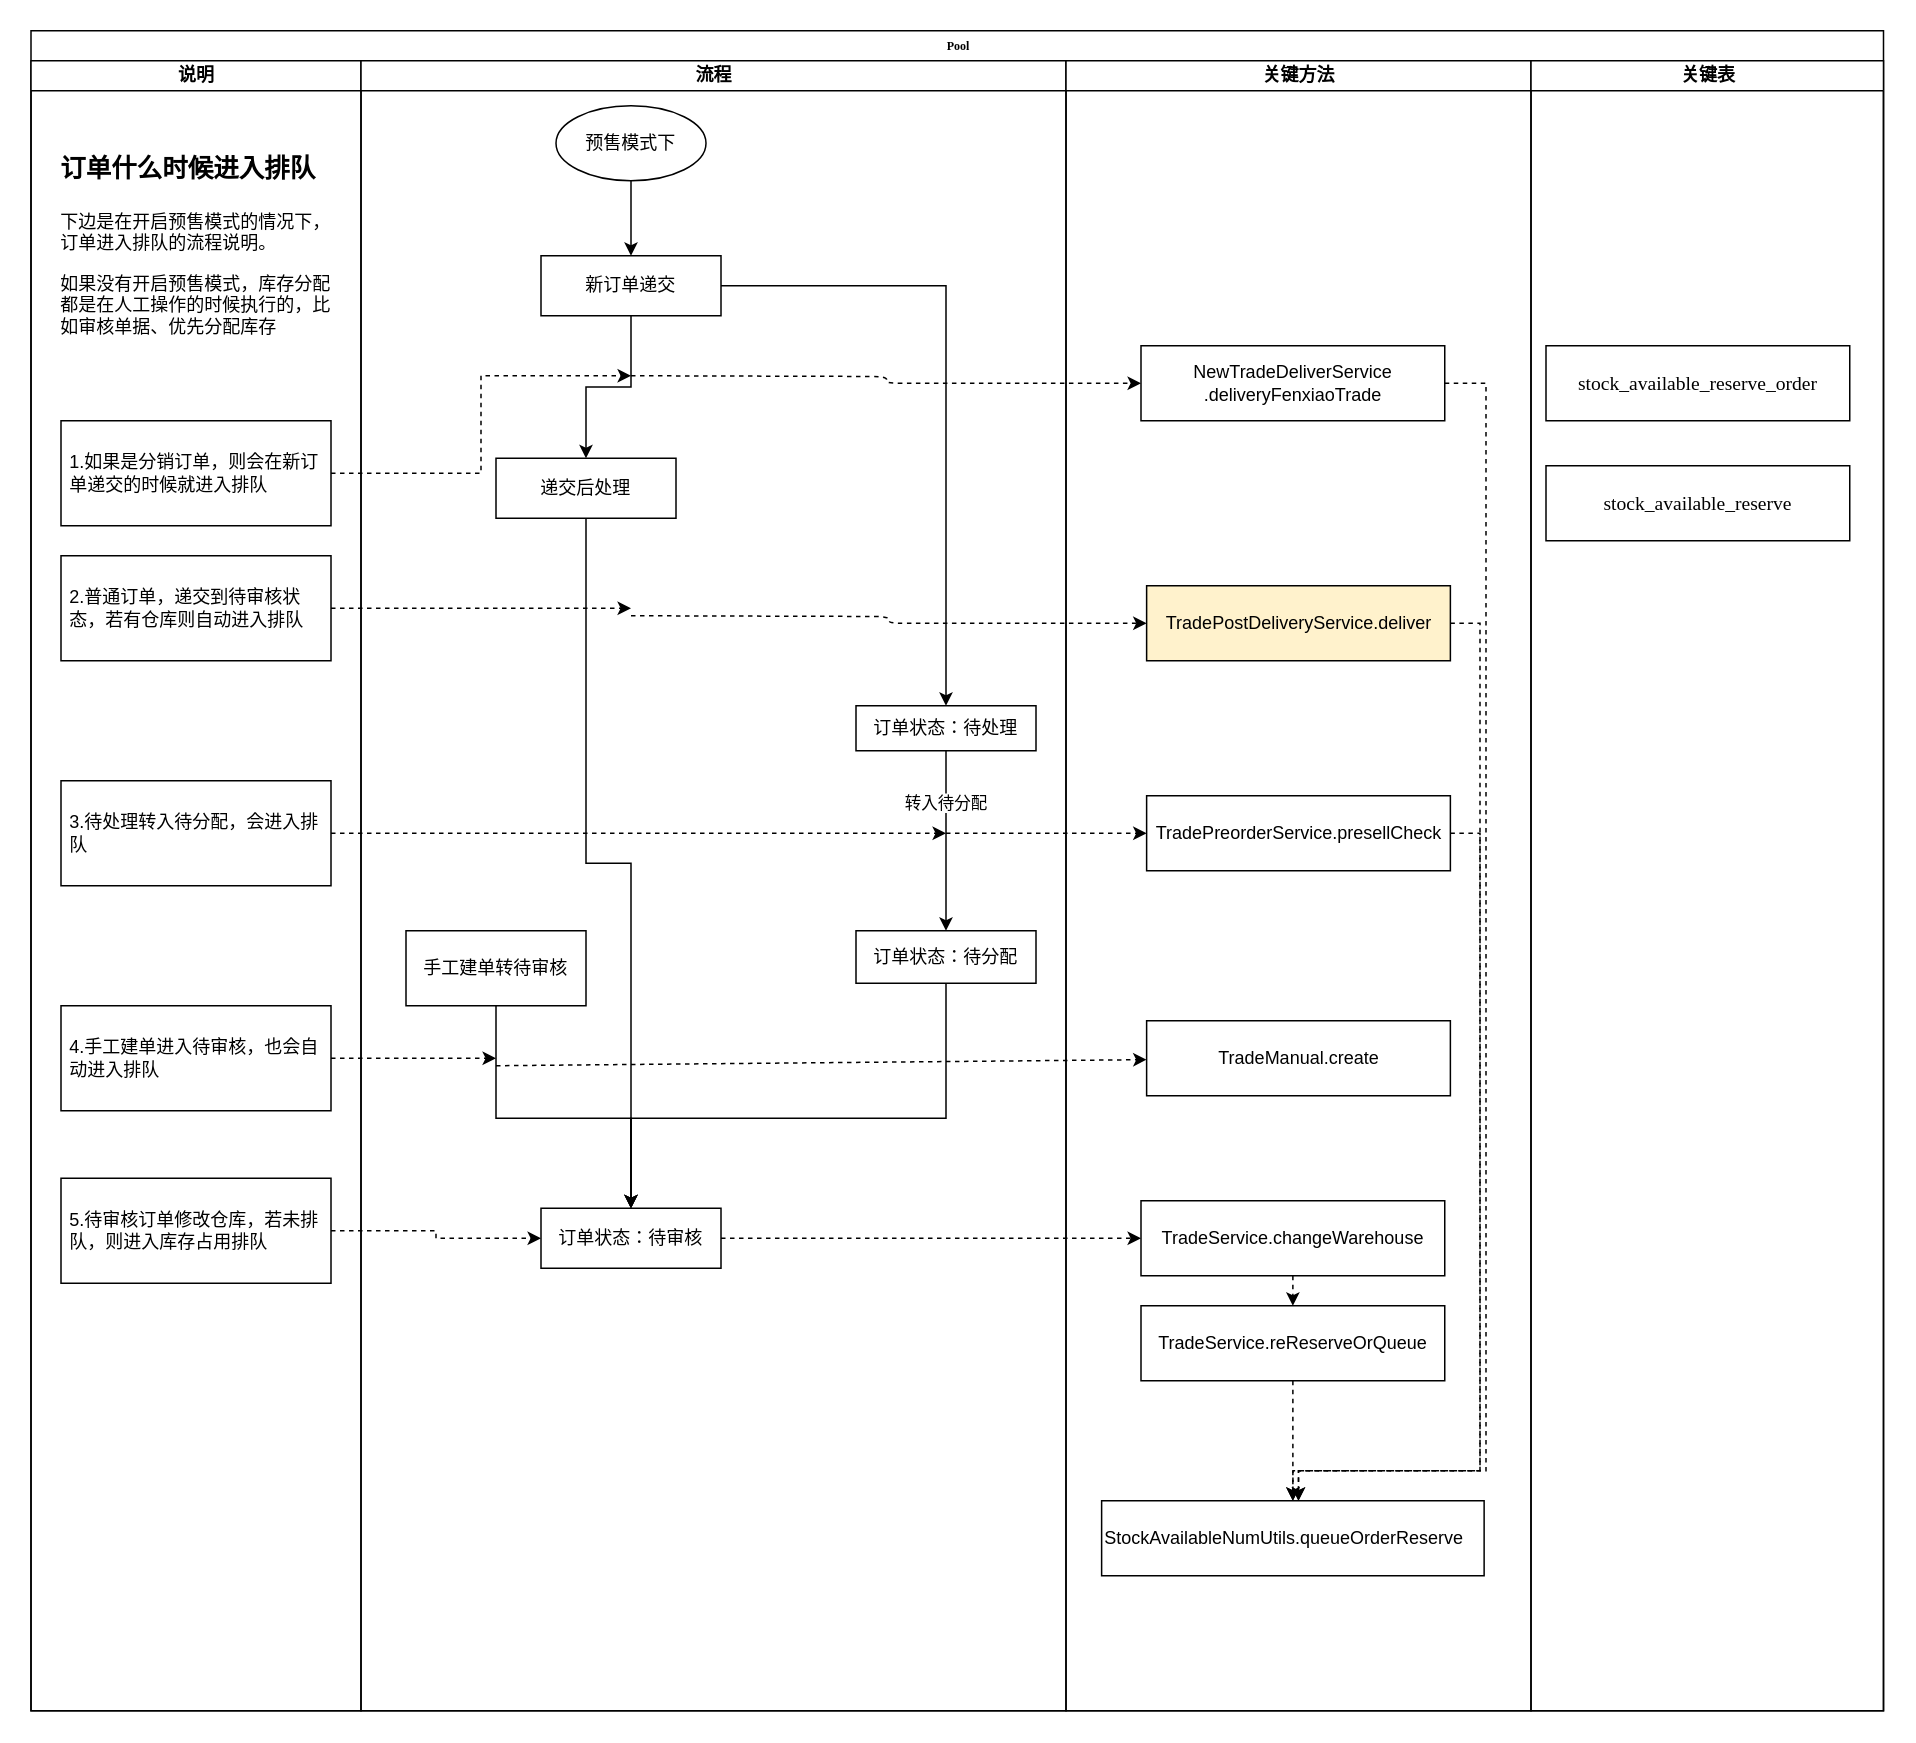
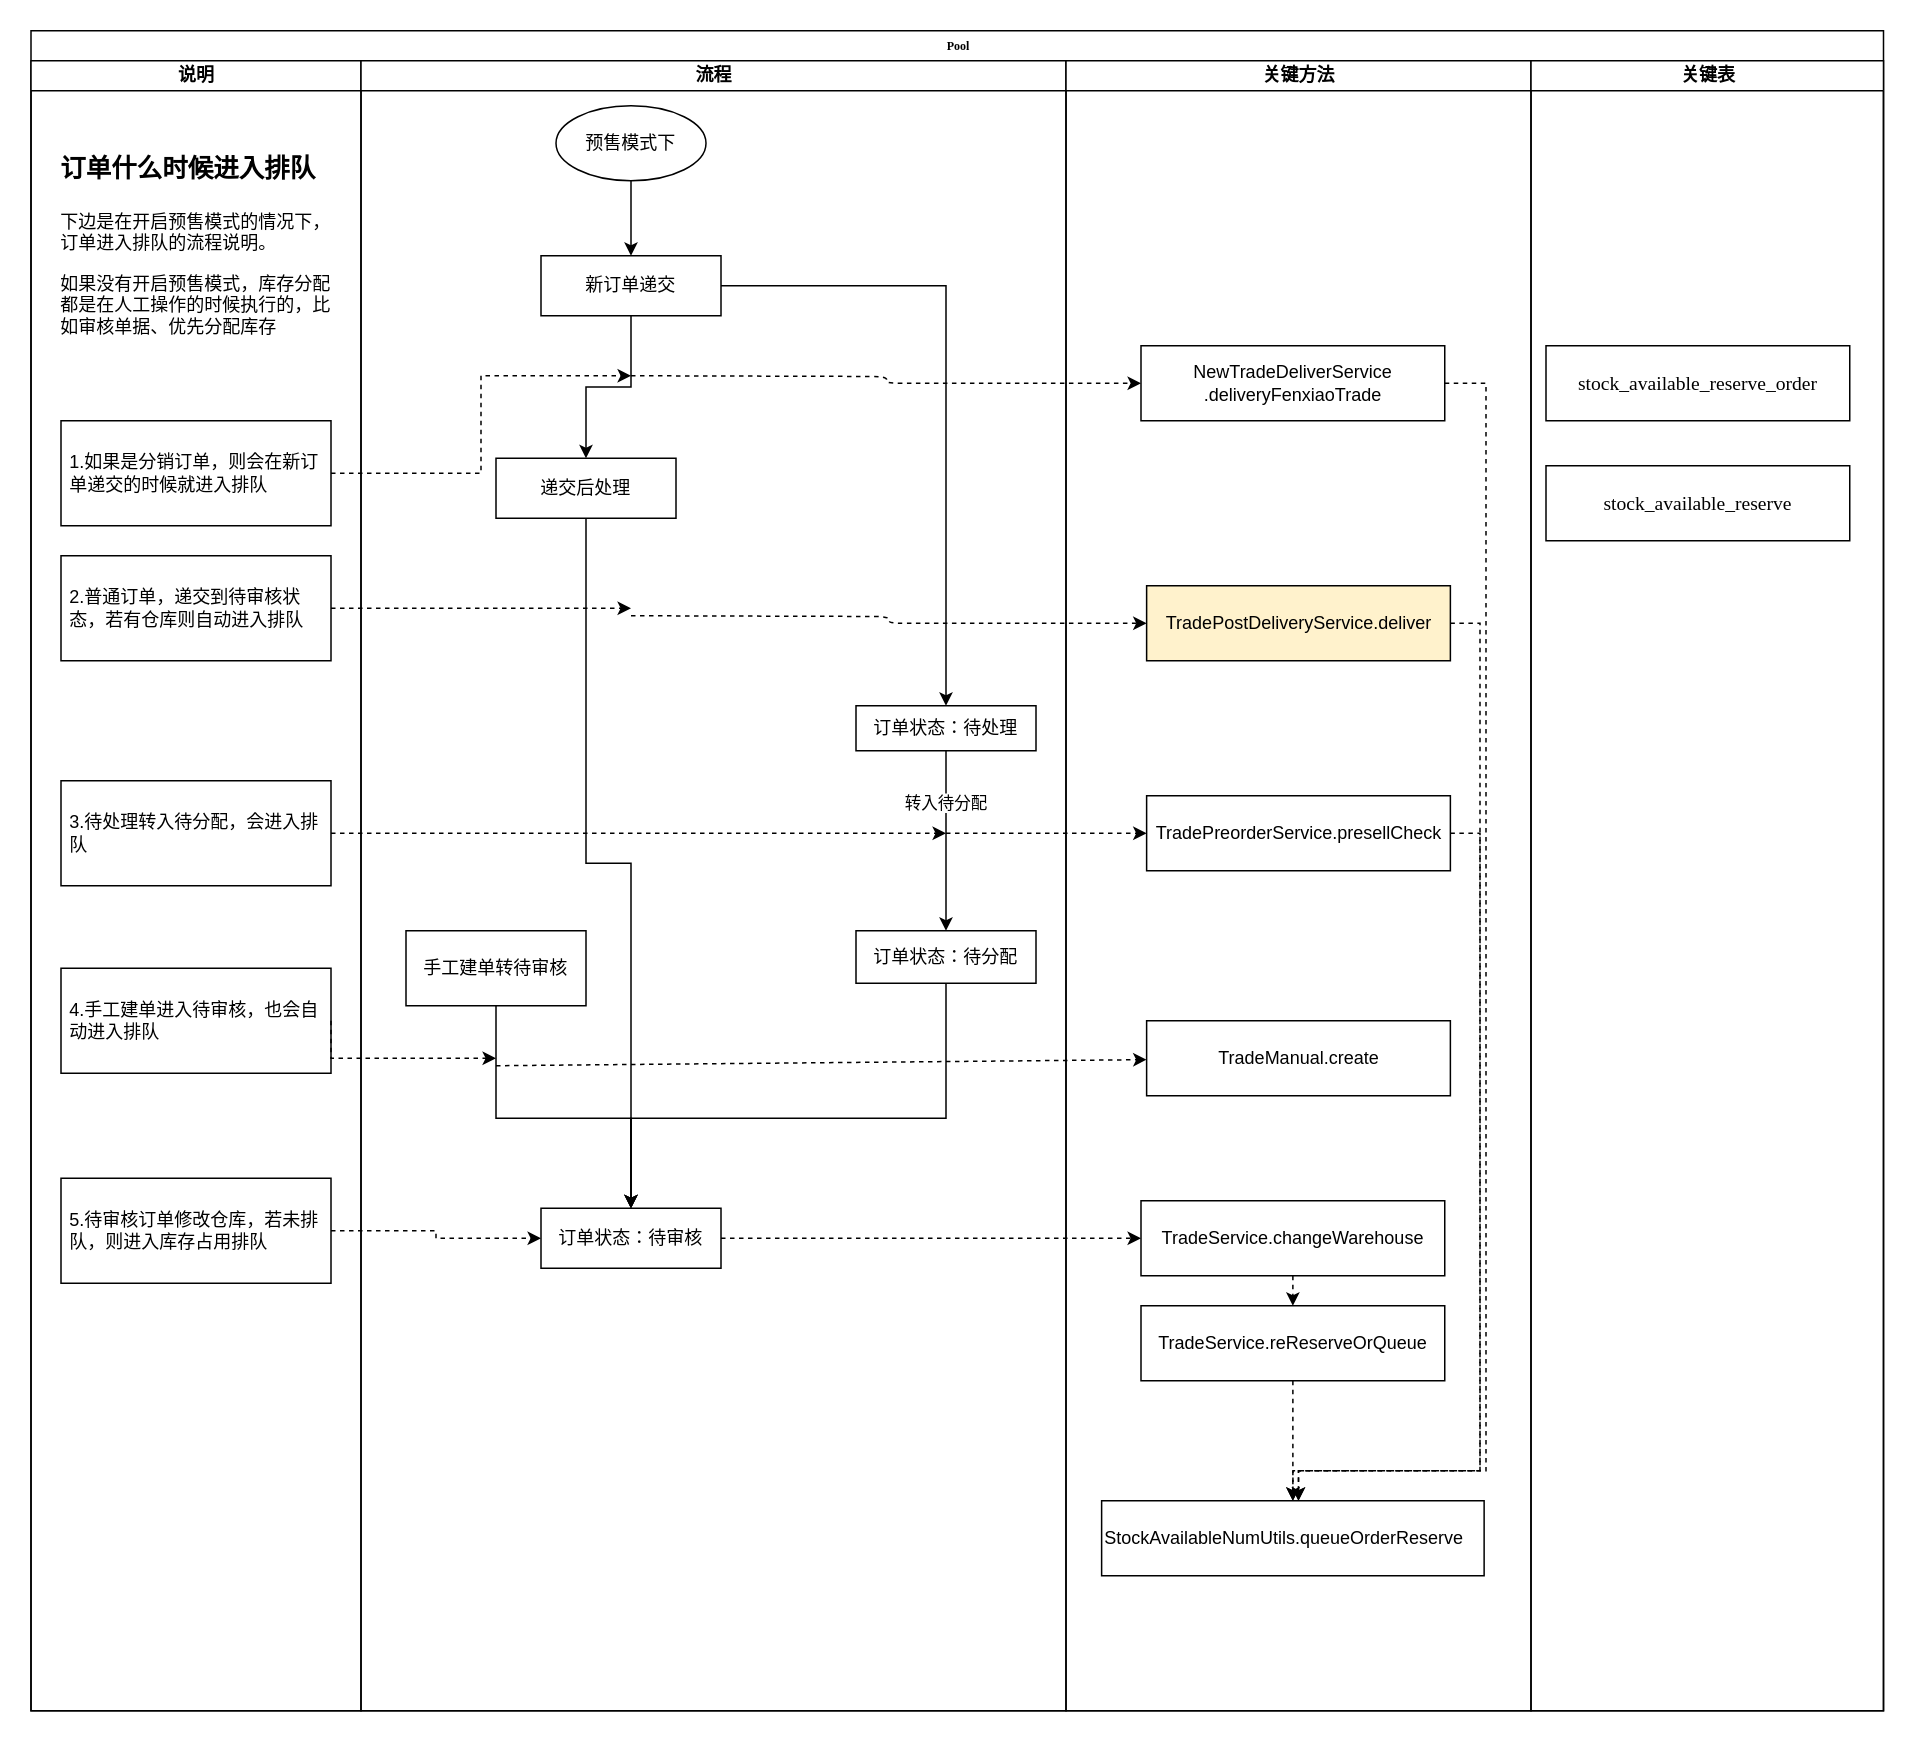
node "4.手工建单进入待审核，也会自动进入排队": moved (196, 1058) -> (196, 1021)
